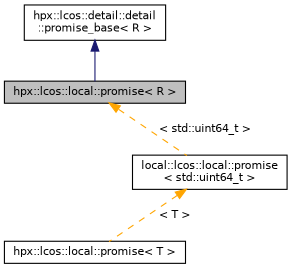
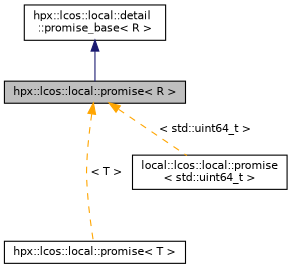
node "hpx::lcos::detail::detail ::promise_base< R >": label "hpx::lcos::detail::detail ::promise_base< R >" -> "hpx::lcos::local::detail ::promise_base< R >"
edge "hpx::lcos::local::promise< T >" -> "local::lcos::local::promise < std::uint64_t >": now "hpx::lcos::local::promise< T >" -> "hpx::lcos::local::promise< R >"
